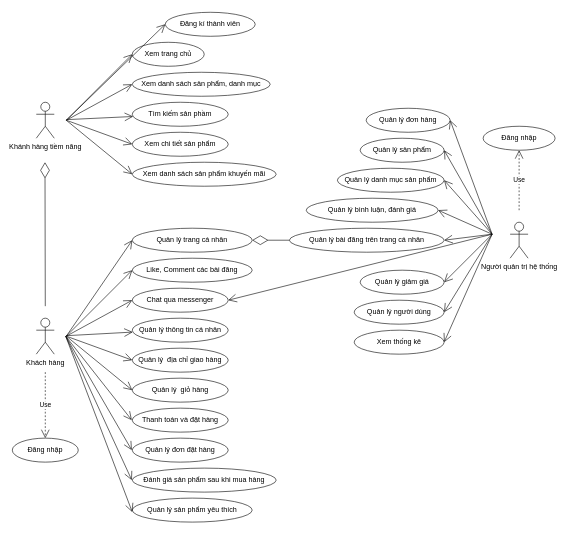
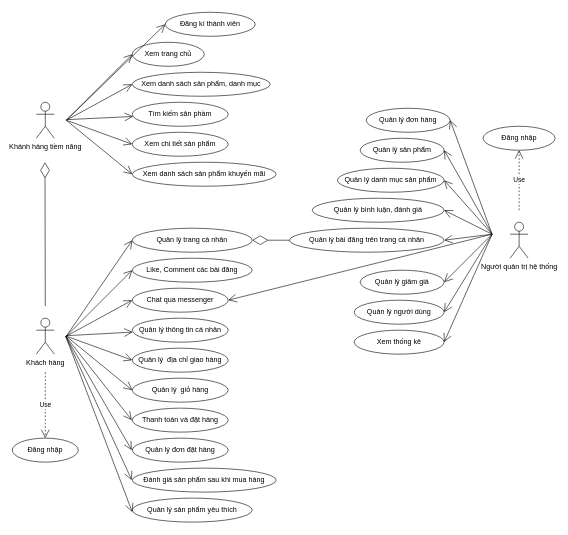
node "Quản lý bình luận, đánh giá": moved (372, 210) -> (378, 210)
